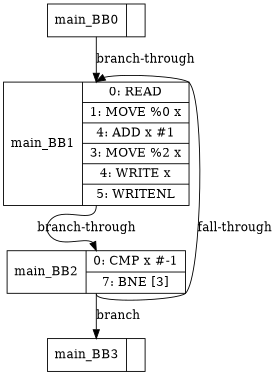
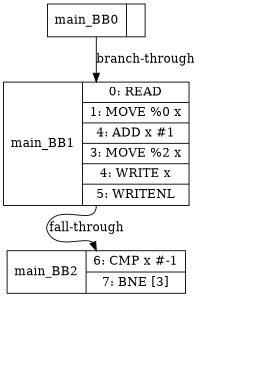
edge "main_BB2" -> "main_BB1": removed, label "fall-through"
edge "main_BB1" -> "main_BB2": label "branch-through" -> "fall-through"
node "main_BB2": text "0: CMP x #-1" -> "6: CMP x #-1"
node "main_BB3": removed
